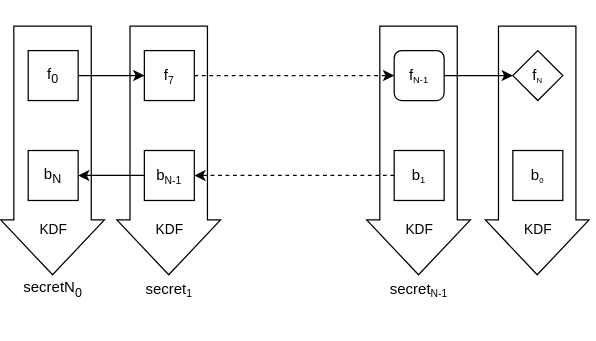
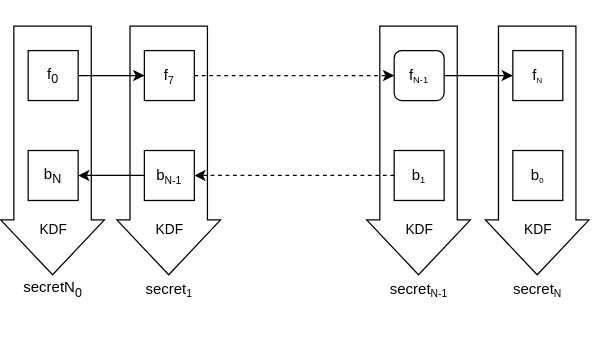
node "fN": shape diamond -> rectangle
node "secretN": added
